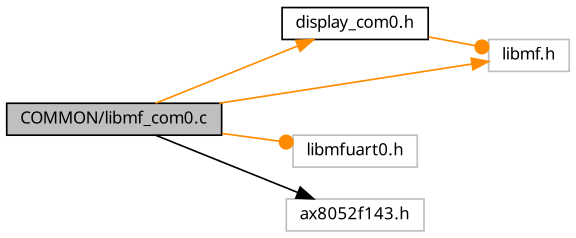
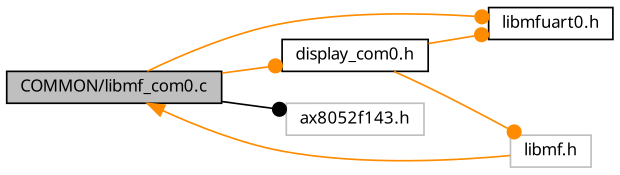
edge "display_com0.h" -> "libmfuart0.h": added
edge "COMMON/libmf_com0.c" -> "display_com0.h": arrowhead normal -> dot
edge "COMMON/libmf_com0.c" -> "libmf.h": reversed
node "libmfuart0.h": color grey75 -> black
edge "COMMON/libmf_com0.c" -> "ax8052f143.h": arrowhead normal -> dot
